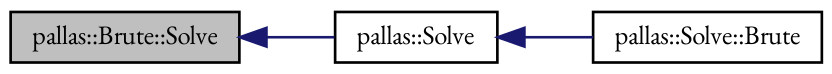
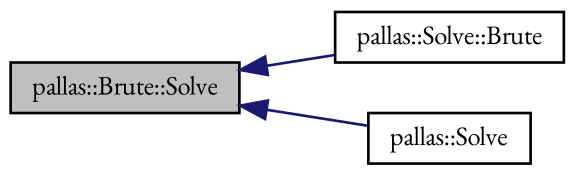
edge "pallas::Solve::Brute" -> "pallas::Solve": now "pallas::Solve::Brute" -> "pallas::Brute::Solve"
